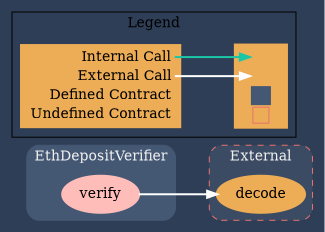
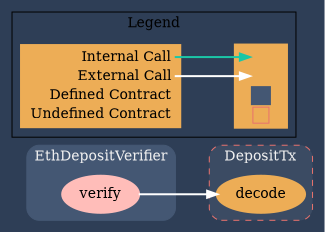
cluster "External": label "External" -> "DepositTx"
